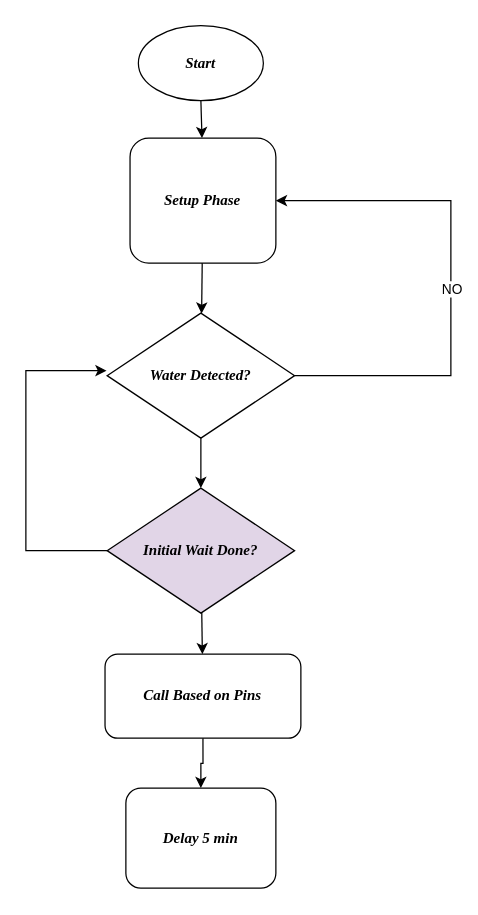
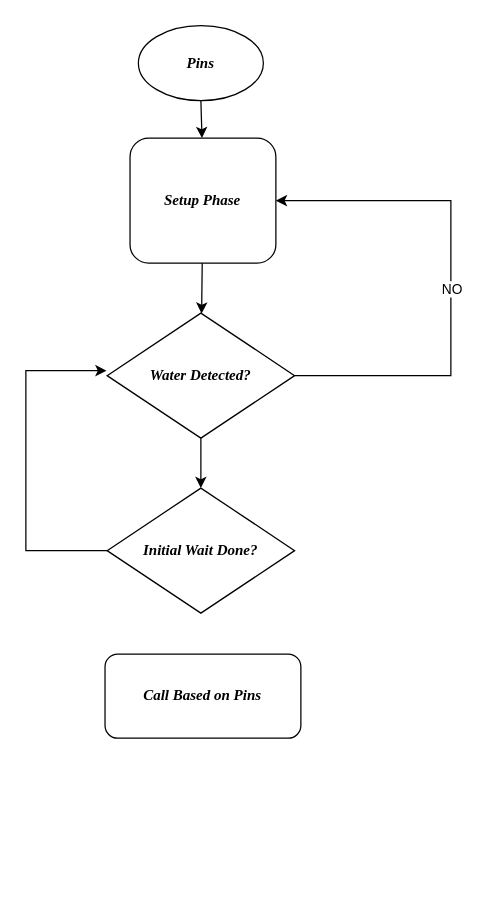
node "Start": label "Start" -> "Pins"
node "Initial Wait Done?": fillcolor #e1d5e7 -> #ffffff
edge "Initial Wait Done?" -> "Call Based on Pins": removed
edge "Call Based on Pins" -> "Delay 5 min": removed
node "Delay 5 min": removed
